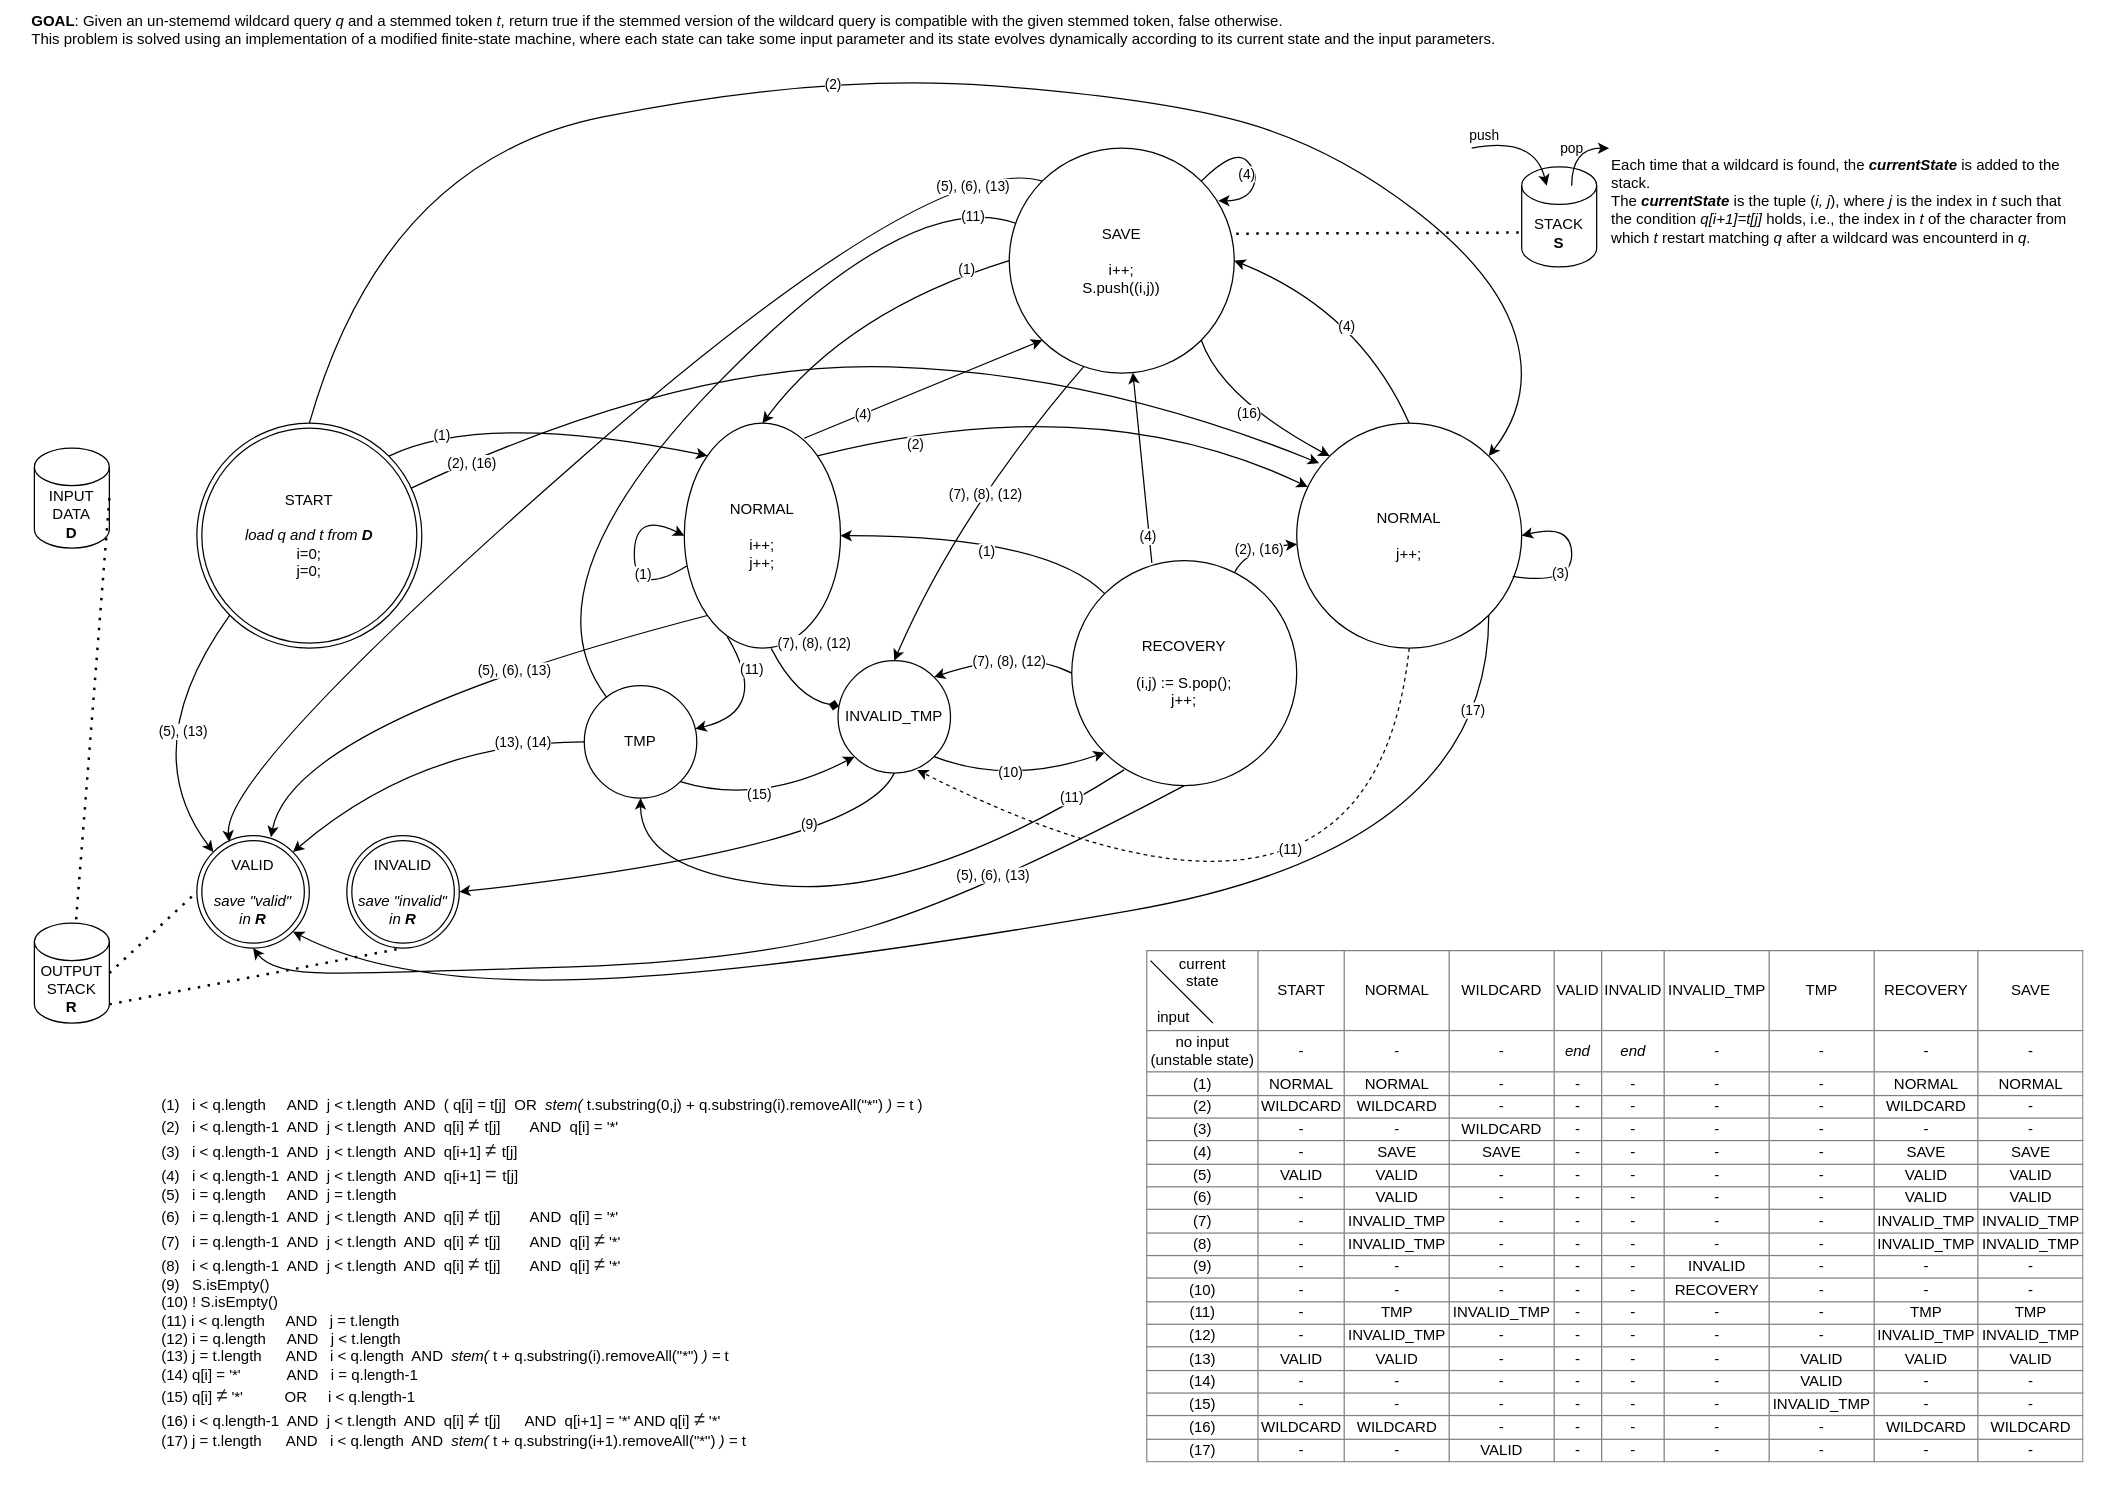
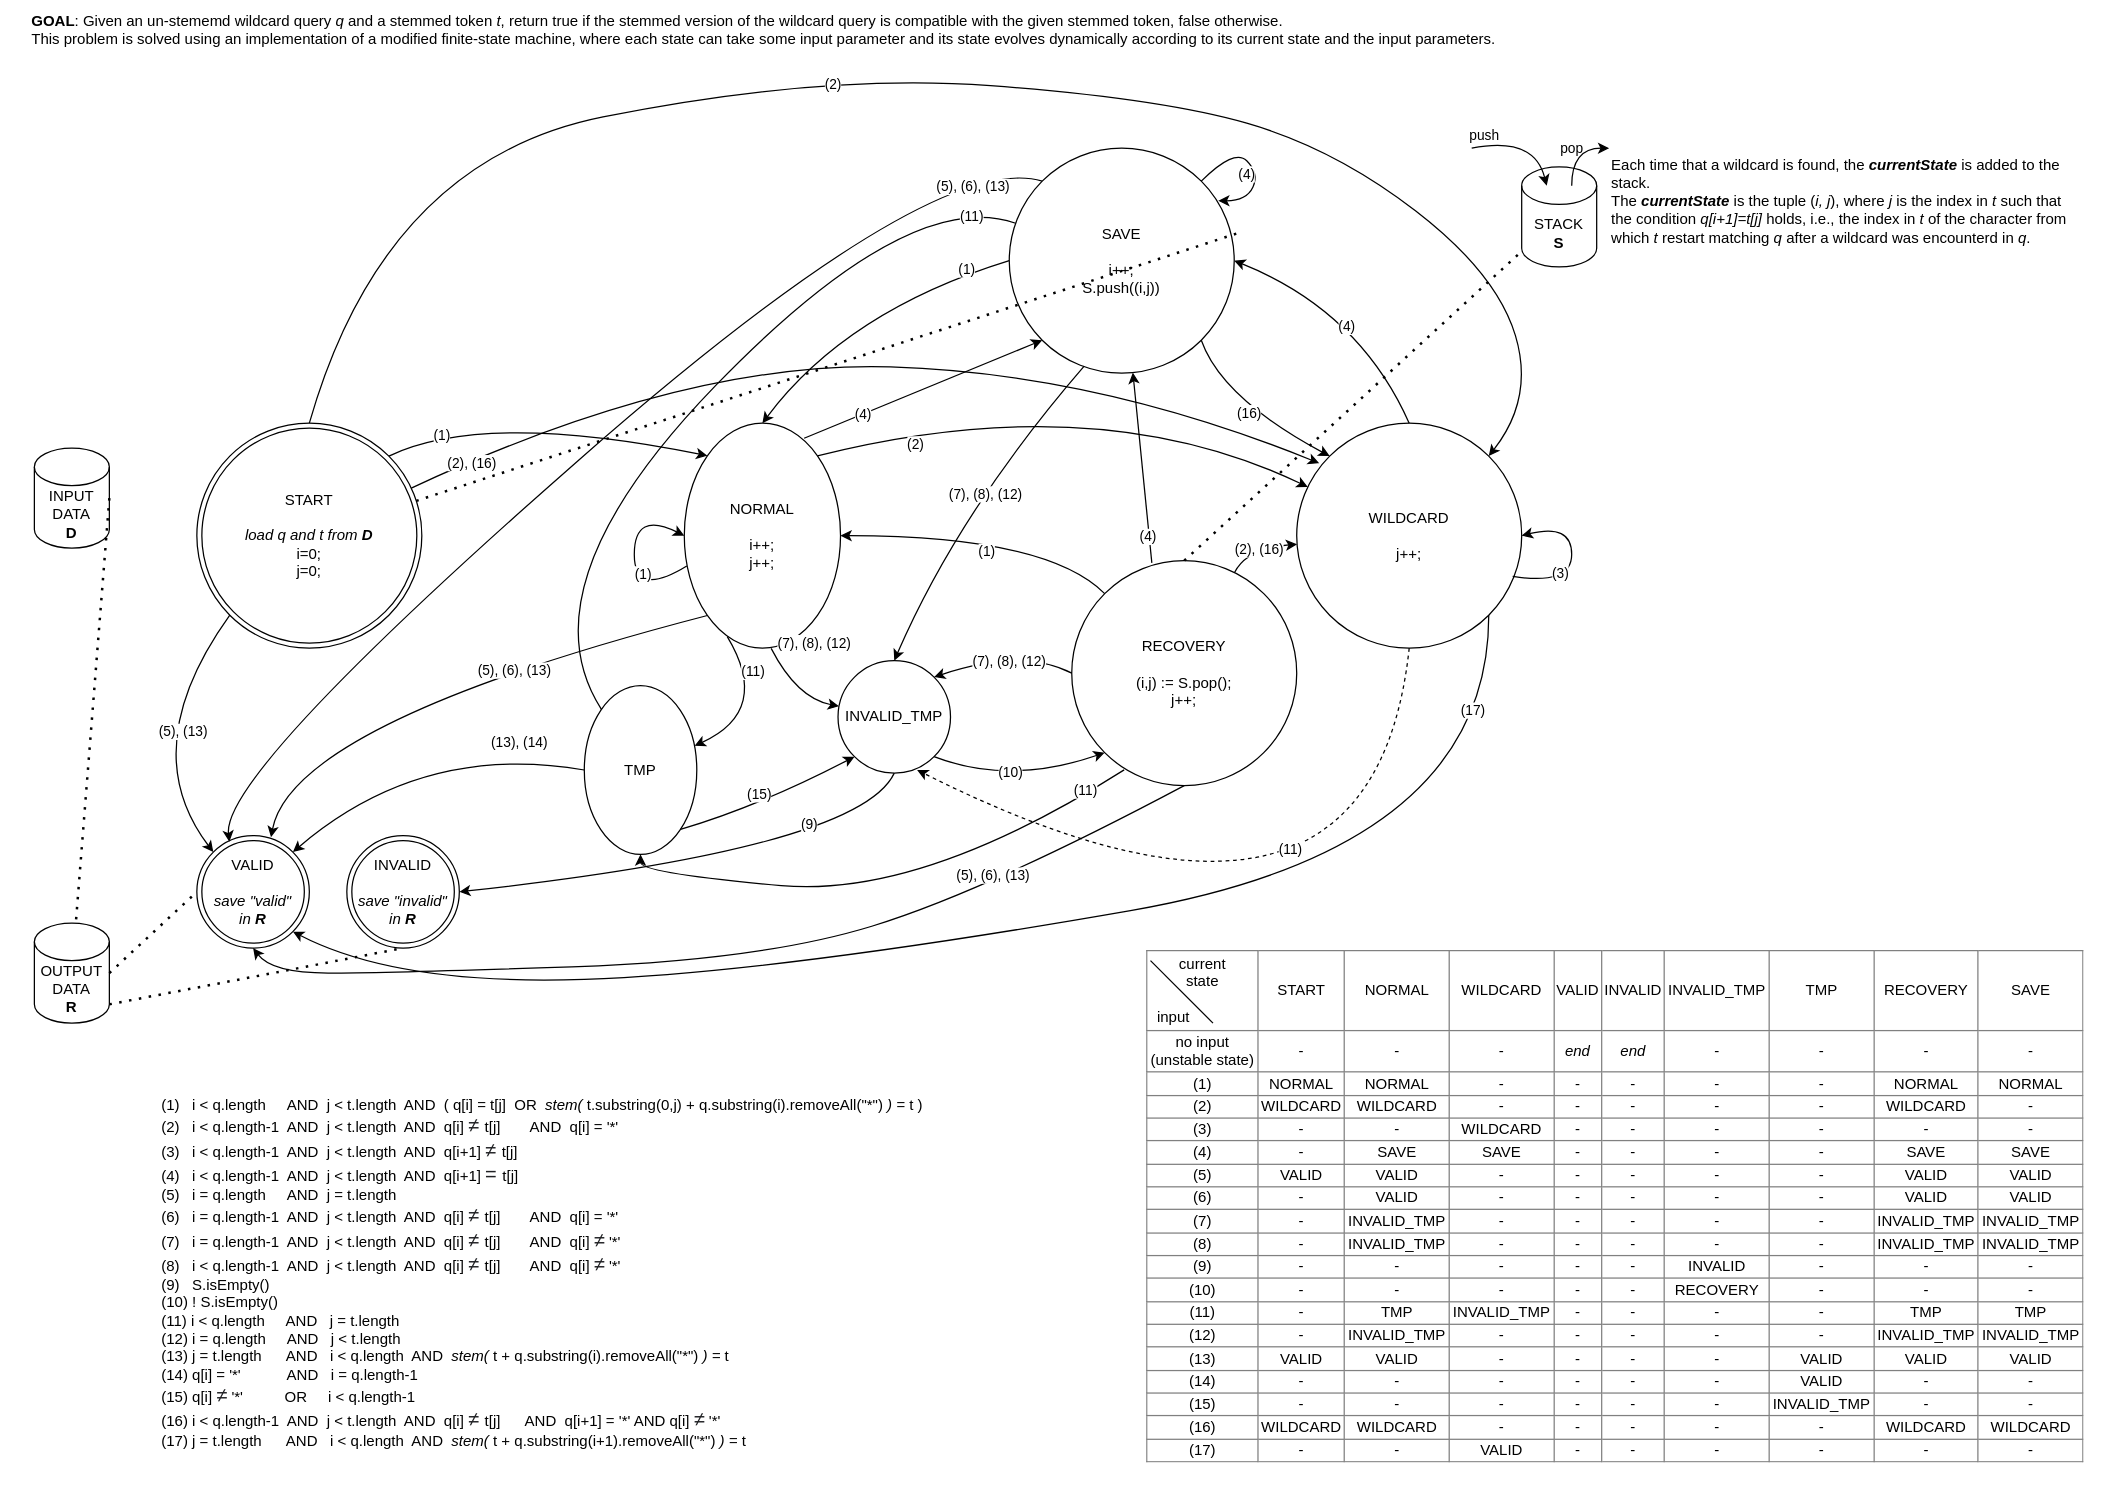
edge "STACK S" -- "SAVE i++; S.push((i,j))": now "START load q and t from D i=0; j=0;" -- "SAVE i++; S.push((i,j))"
edge "STACK S" -- "RECOVERY (i,j) := S.pop(); j++;": added
node "NORMAL j++;": label "NORMAL j++;" -> "WILDCARD j++;"
edge "NORMAL i++; j++;" -> "INVALID_TMP": arrowhead diamond -> classic
node "TMP": size 113x113 -> 113x169
node "OUTPUT STACK R": label "OUTPUT STACK R" -> "OUTPUT DATA R"
